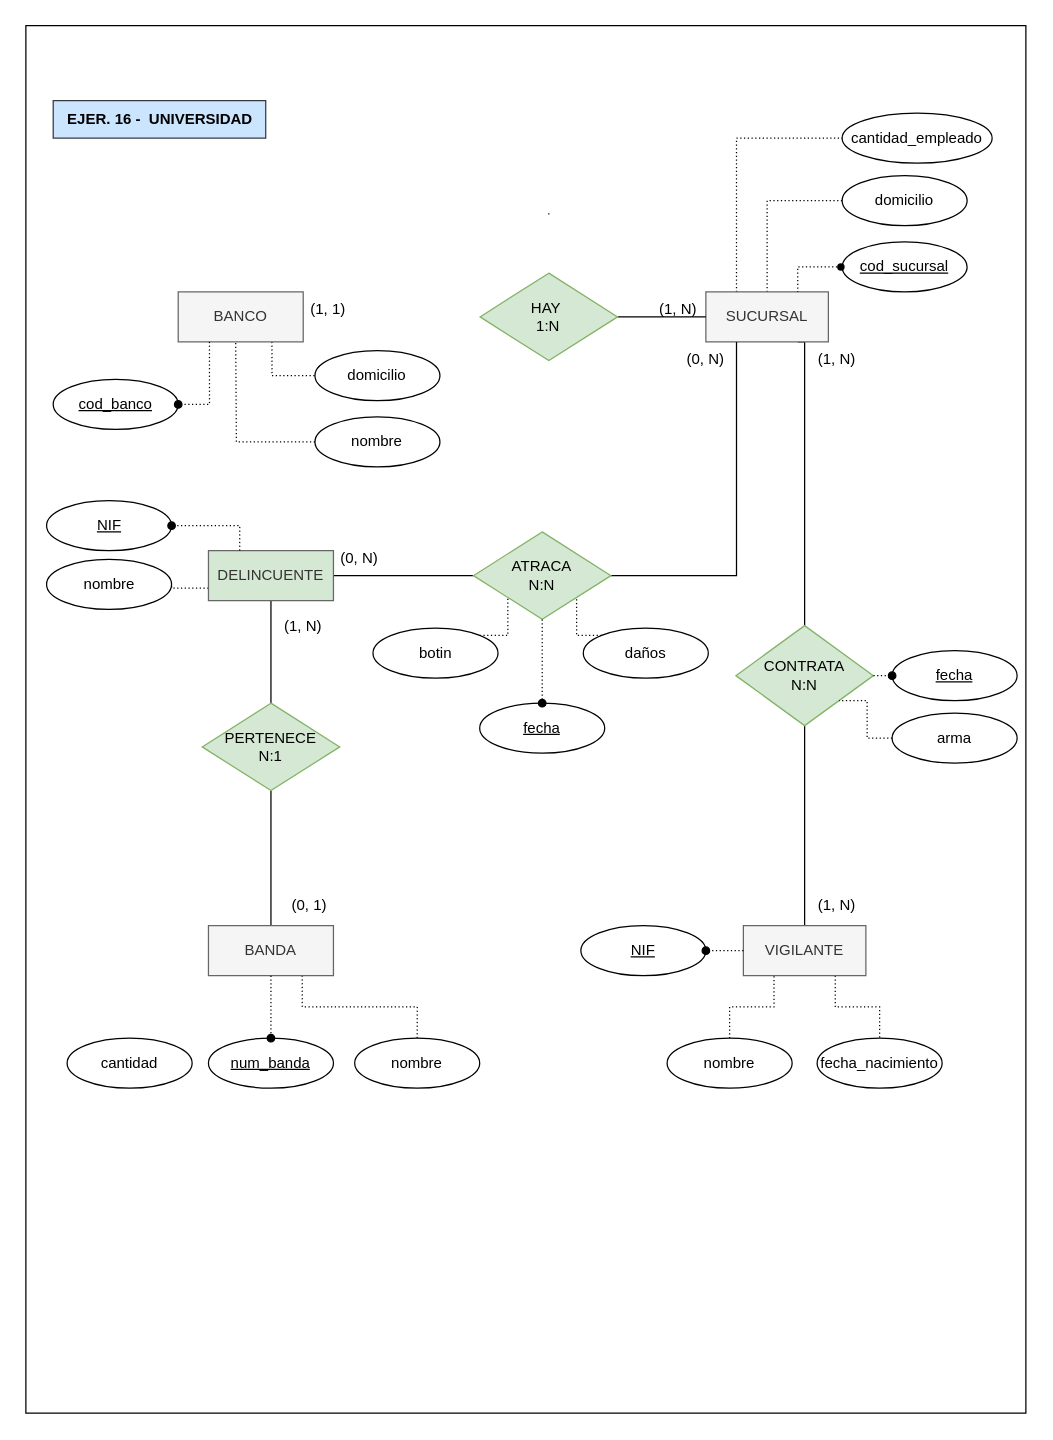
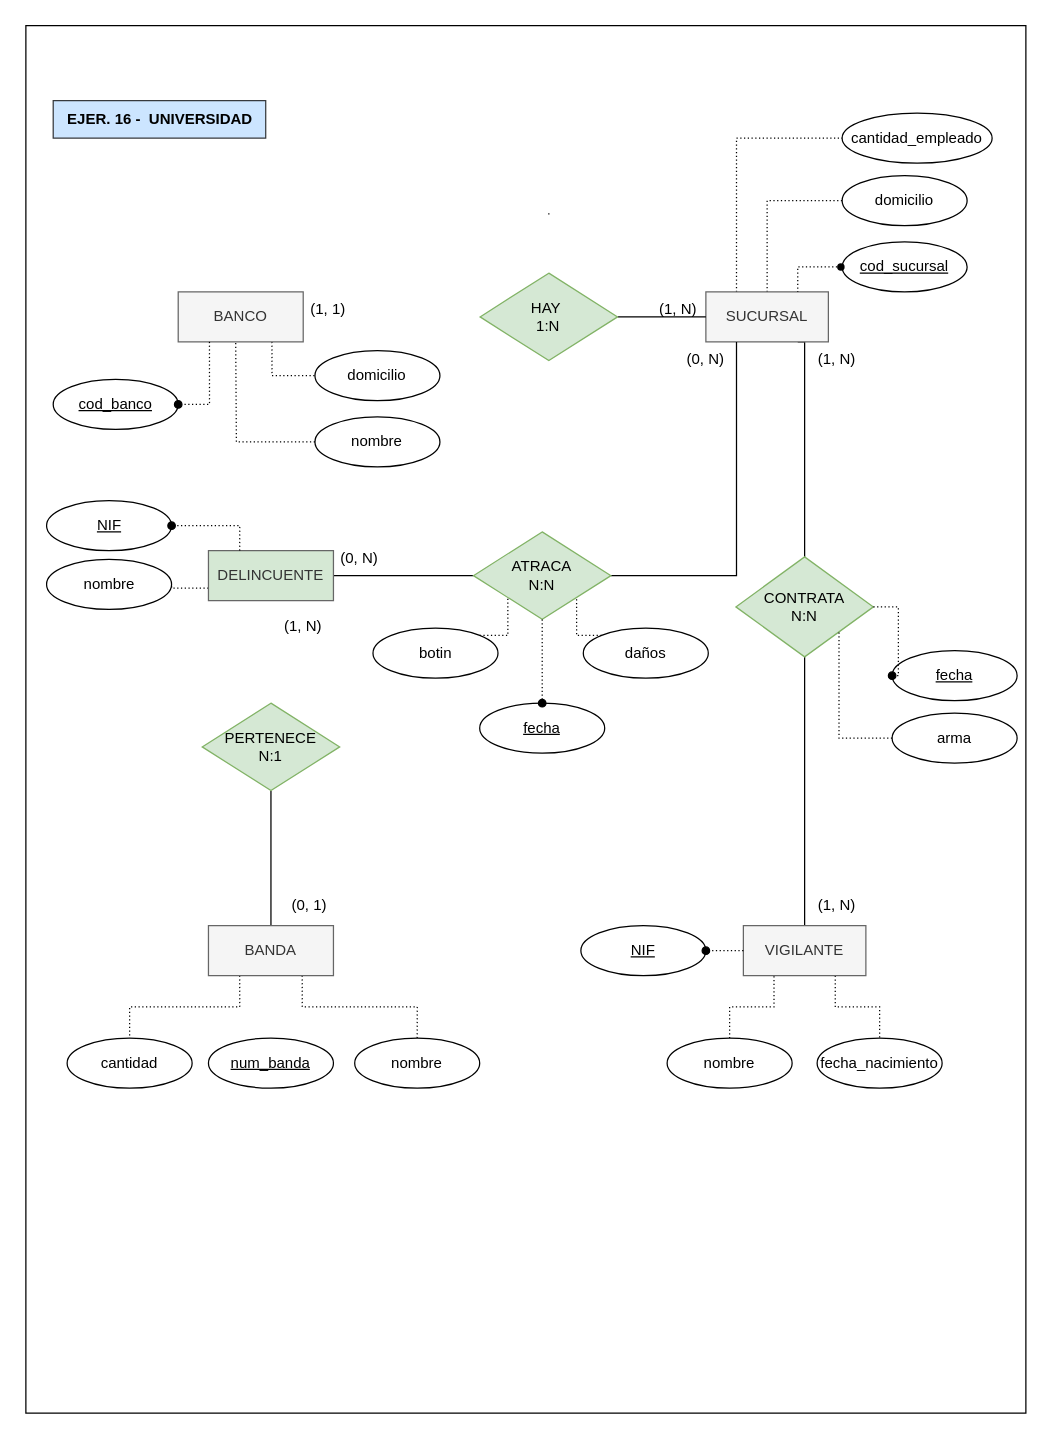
edge "DELINCUENTE" -- "PERTENECE N:1": removed
node "CONTRATA N:N": moved (804, 676) -> (804, 607)
edge "BANDA" -> "num_banda": removed
edge "BANDA" -- "cantidad": added
